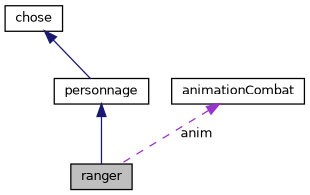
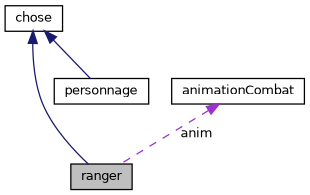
edge "ranger" -> "personnage": now "ranger" -> "chose"
